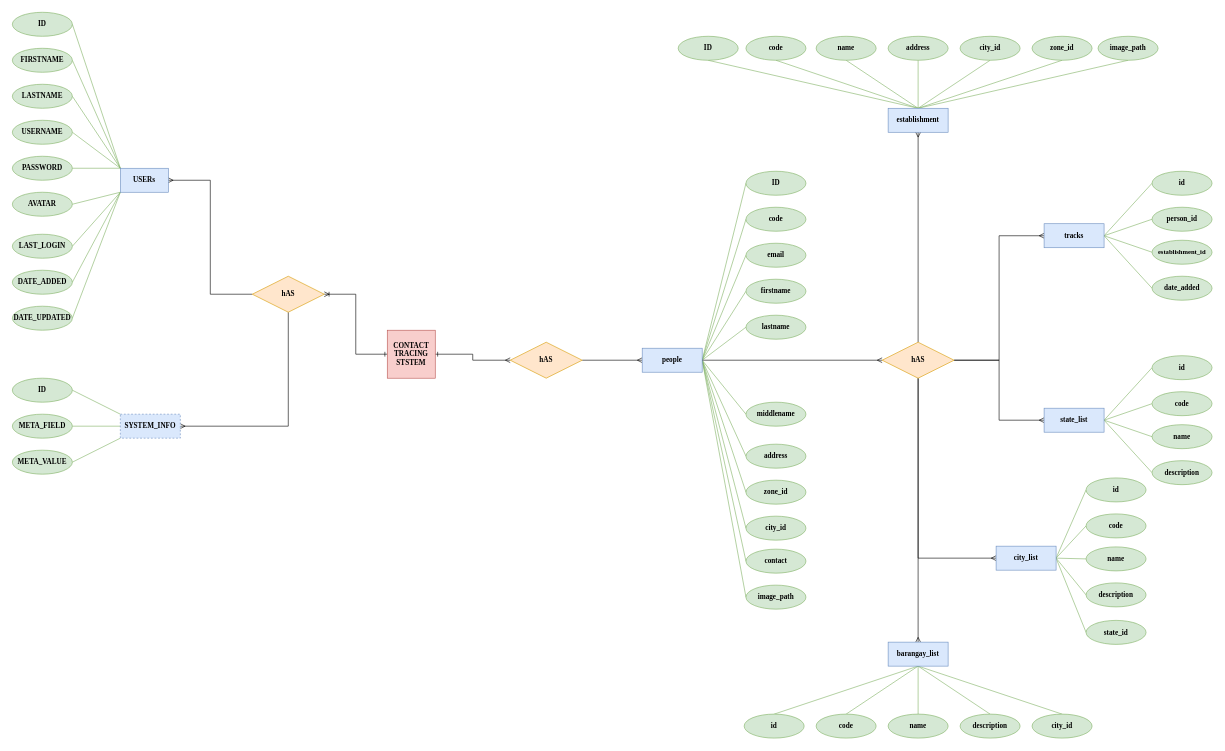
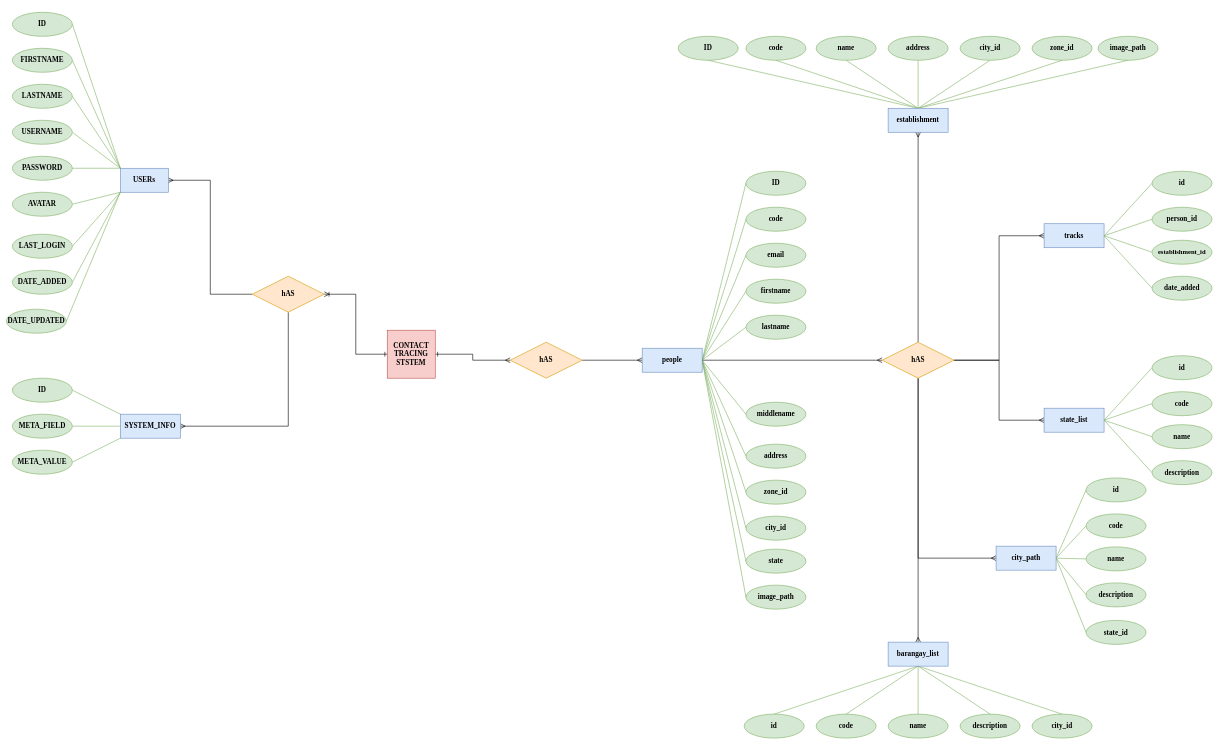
node "DATE_UPDATED": moved (42, 318) -> (36, 321)
node "SYSTEM_INFO": style dashed -> solid
node "city_list": label "city_list" -> "city_path"
node "contact": label "contact" -> "state"
